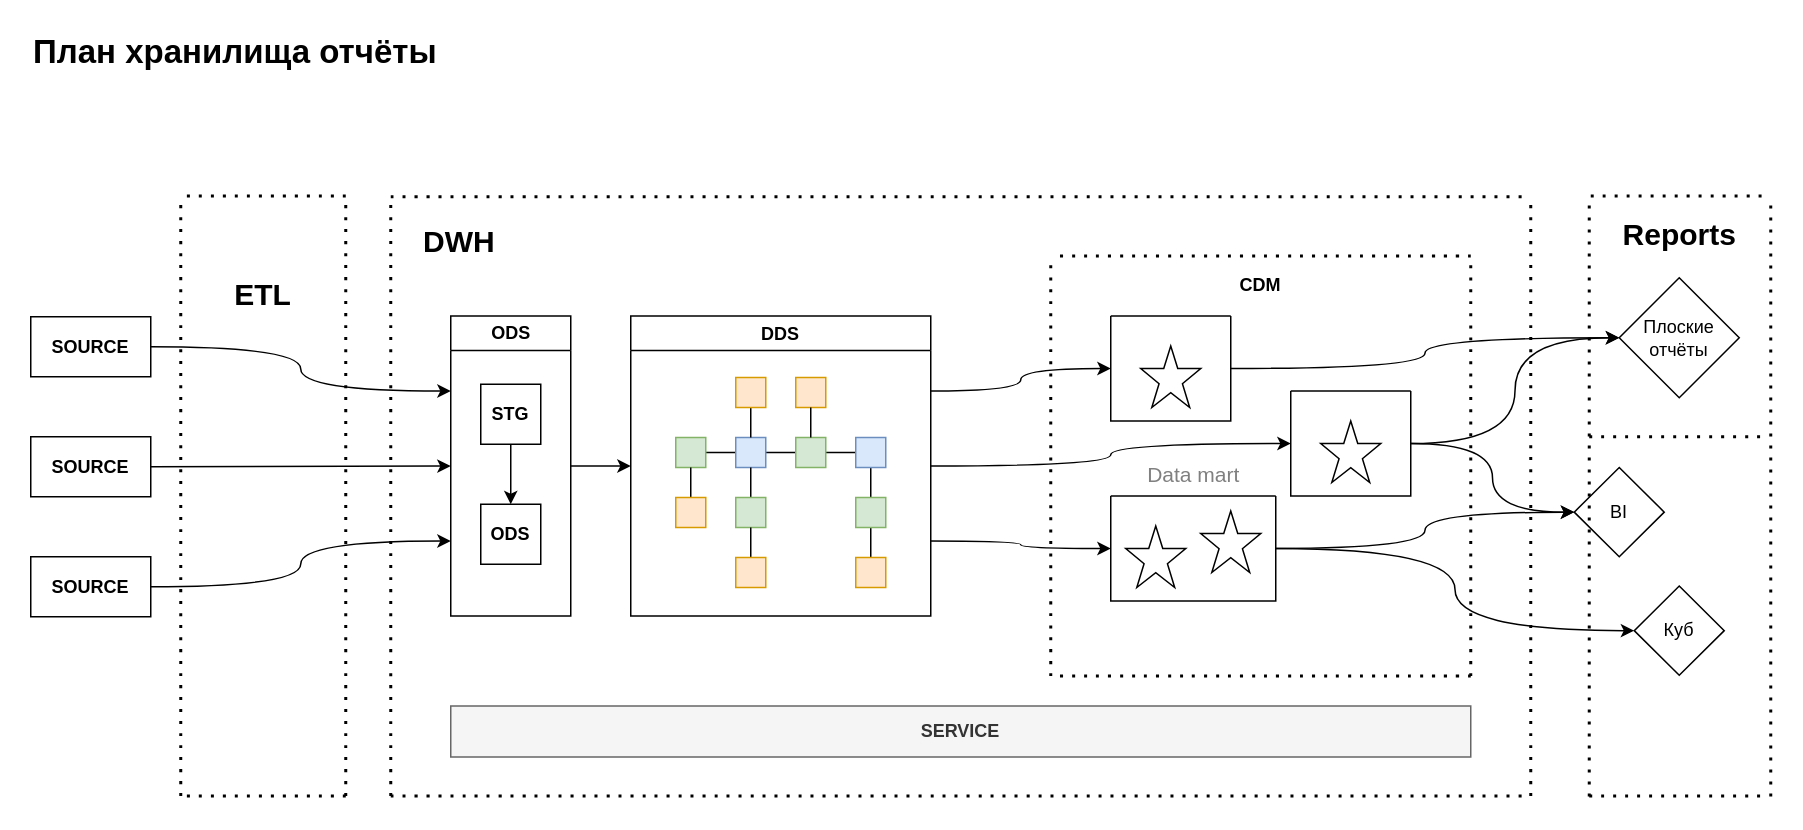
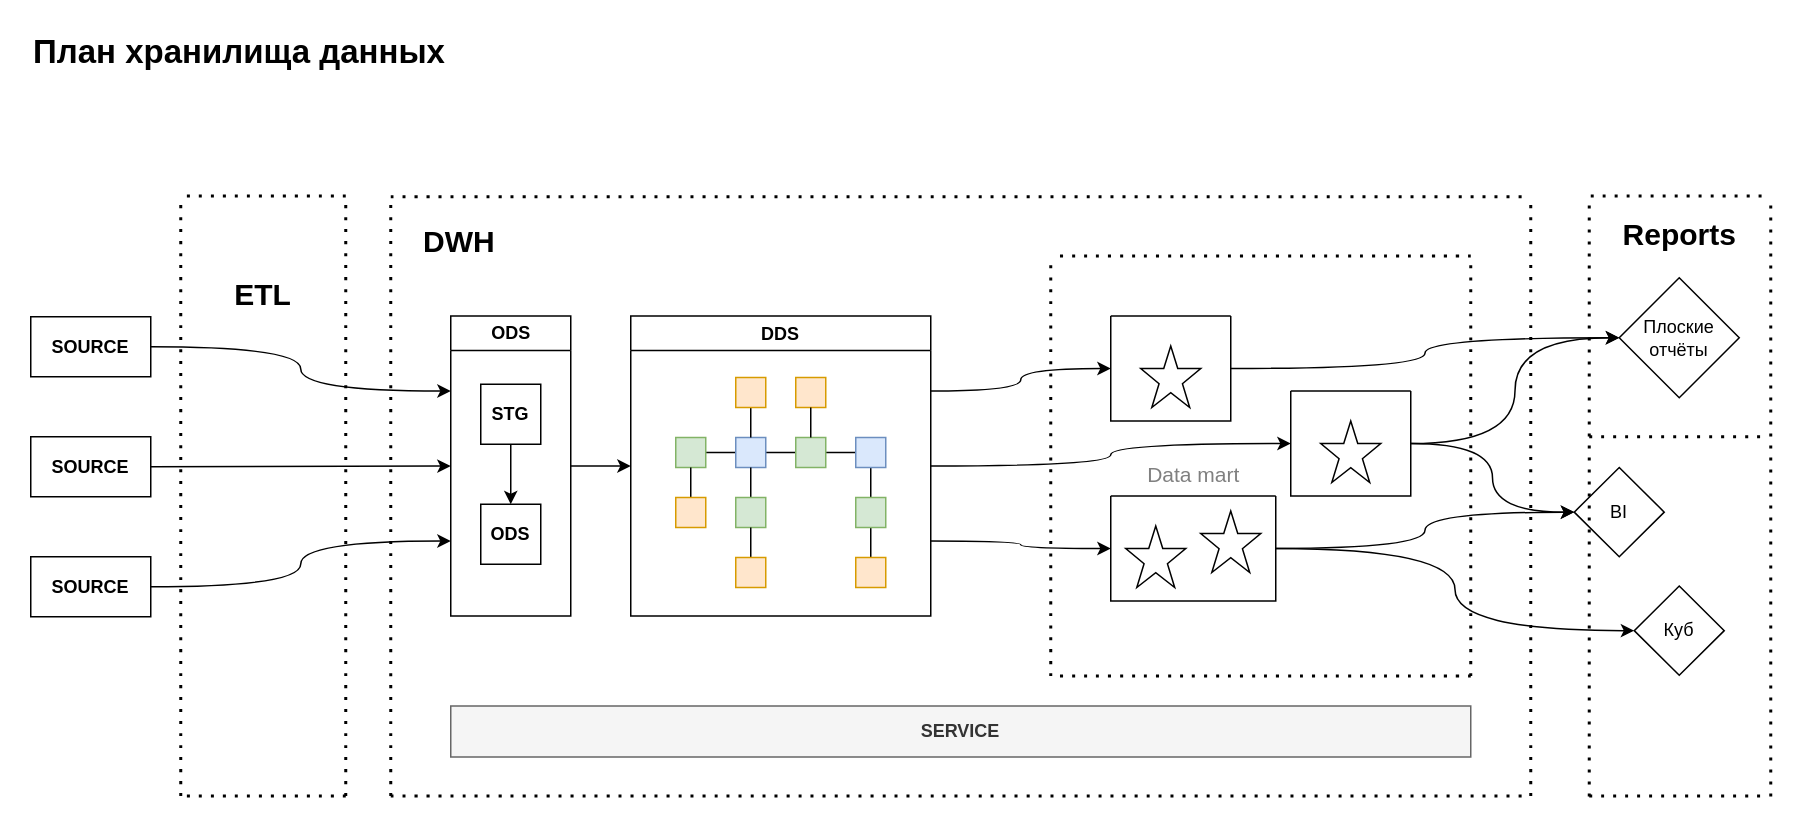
node "План хранилища отчёты": label "План хранилища отчёты" -> "План хранилища данных"
node "CDM": removed
